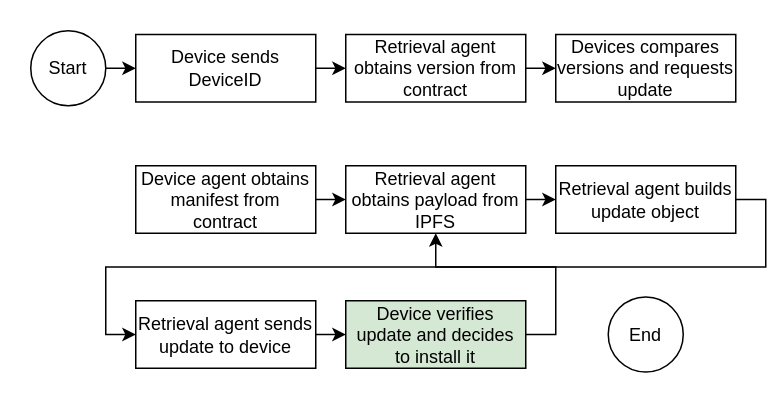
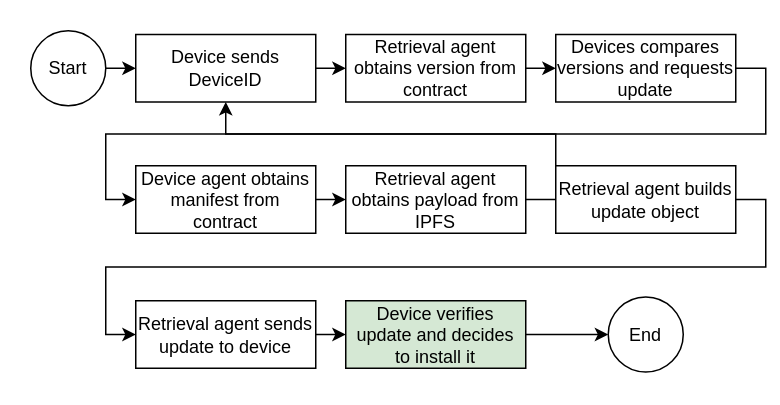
edge "Devices compares versions and requests update" -> "Device agent obtains manifest from contract": added
edge "Retrieval agent obtains payload from IPFS" -> "Retrieval agent builds update object": now "Retrieval agent obtains payload from IPFS" -> "Device sends DeviceID"
edge "Device verifies update and decides to install it" -> "Retrieval agent obtains payload from IPFS": now "Device verifies update and decides to install it" -> "End"
